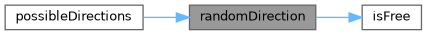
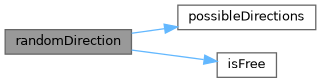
edge "possibleDirections" -> "randomDirection": reversed
